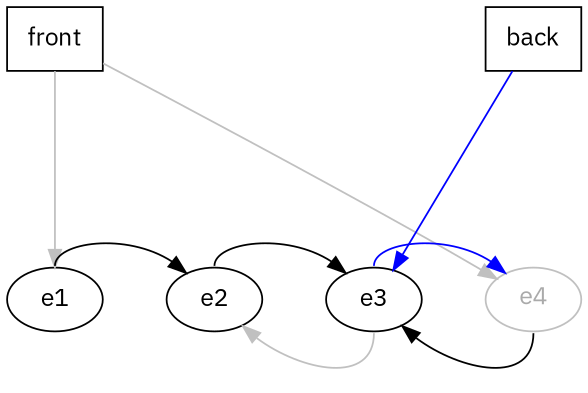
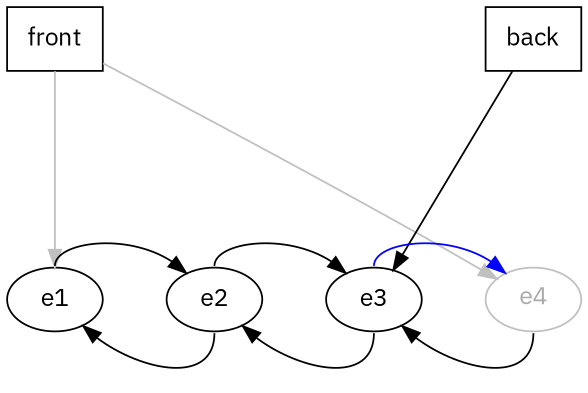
edge "back" -> "e3": color blue -> black
edge "e2" -> "e1": added
edge "e3" -> "e2": color grey -> black
